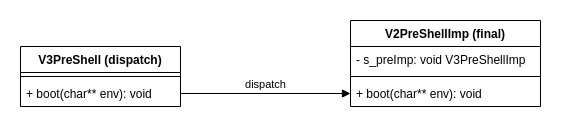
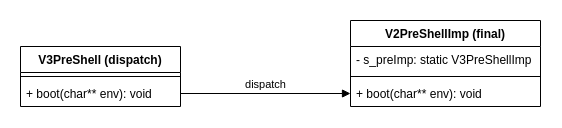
node "- s_preImp: void V3PreShellImp": label "- s_preImp: void V3PreShellImp" -> "- s_preImp: static V3PreShellImp"
